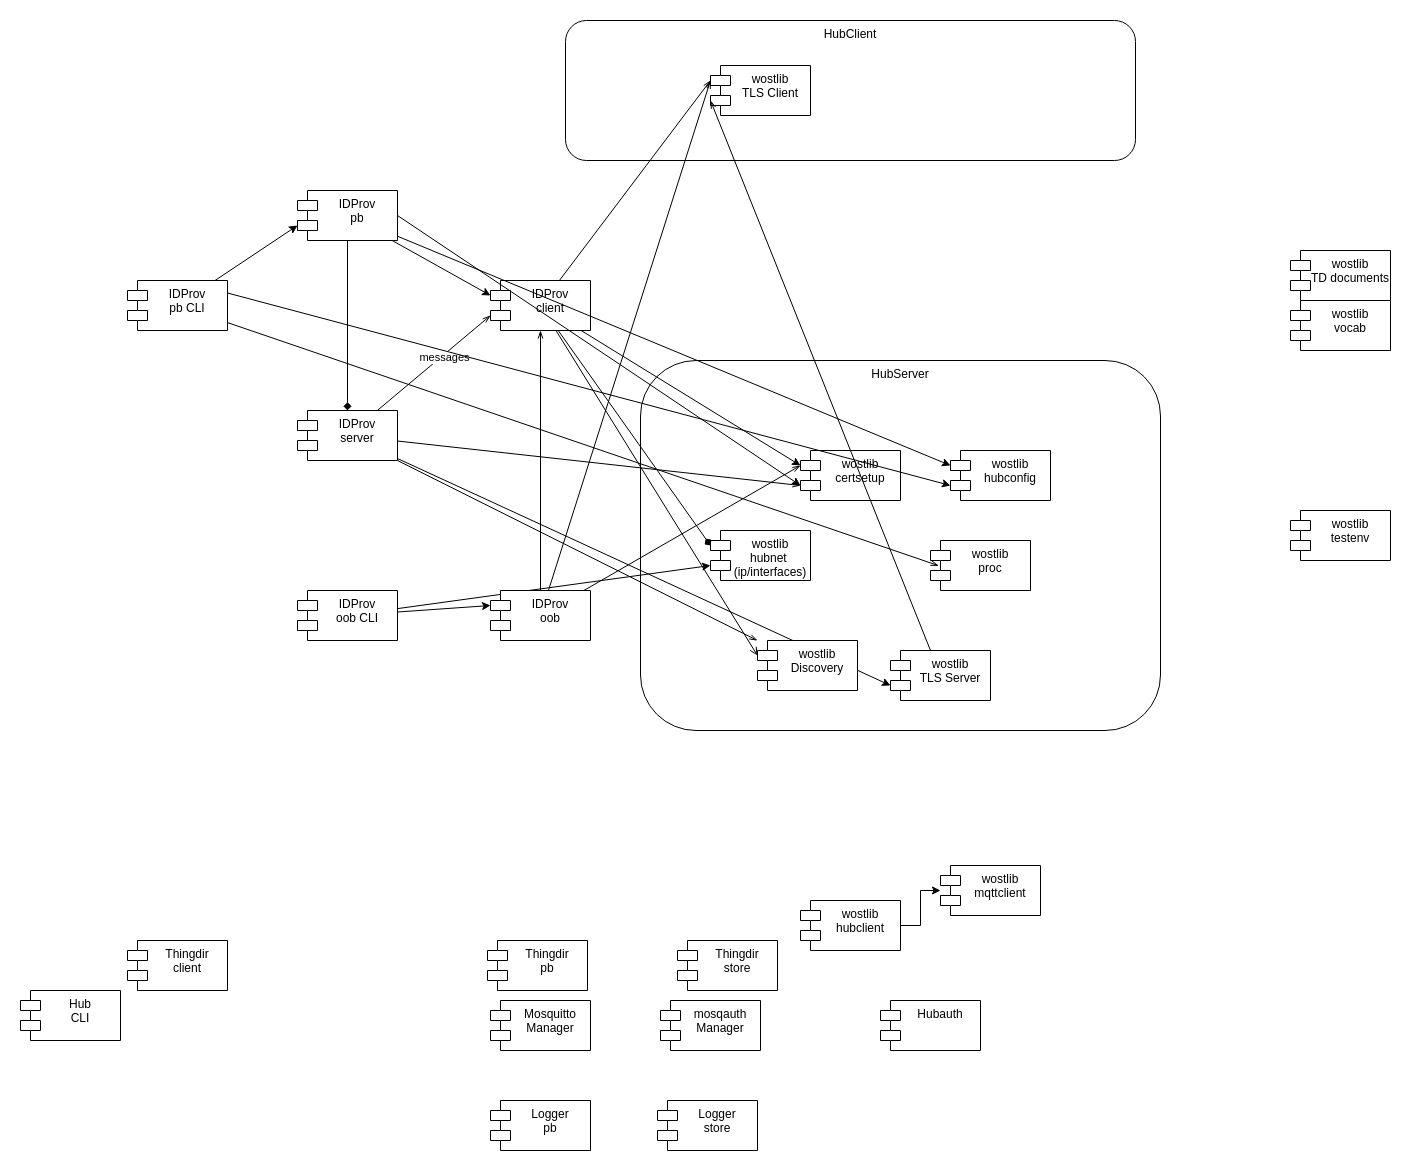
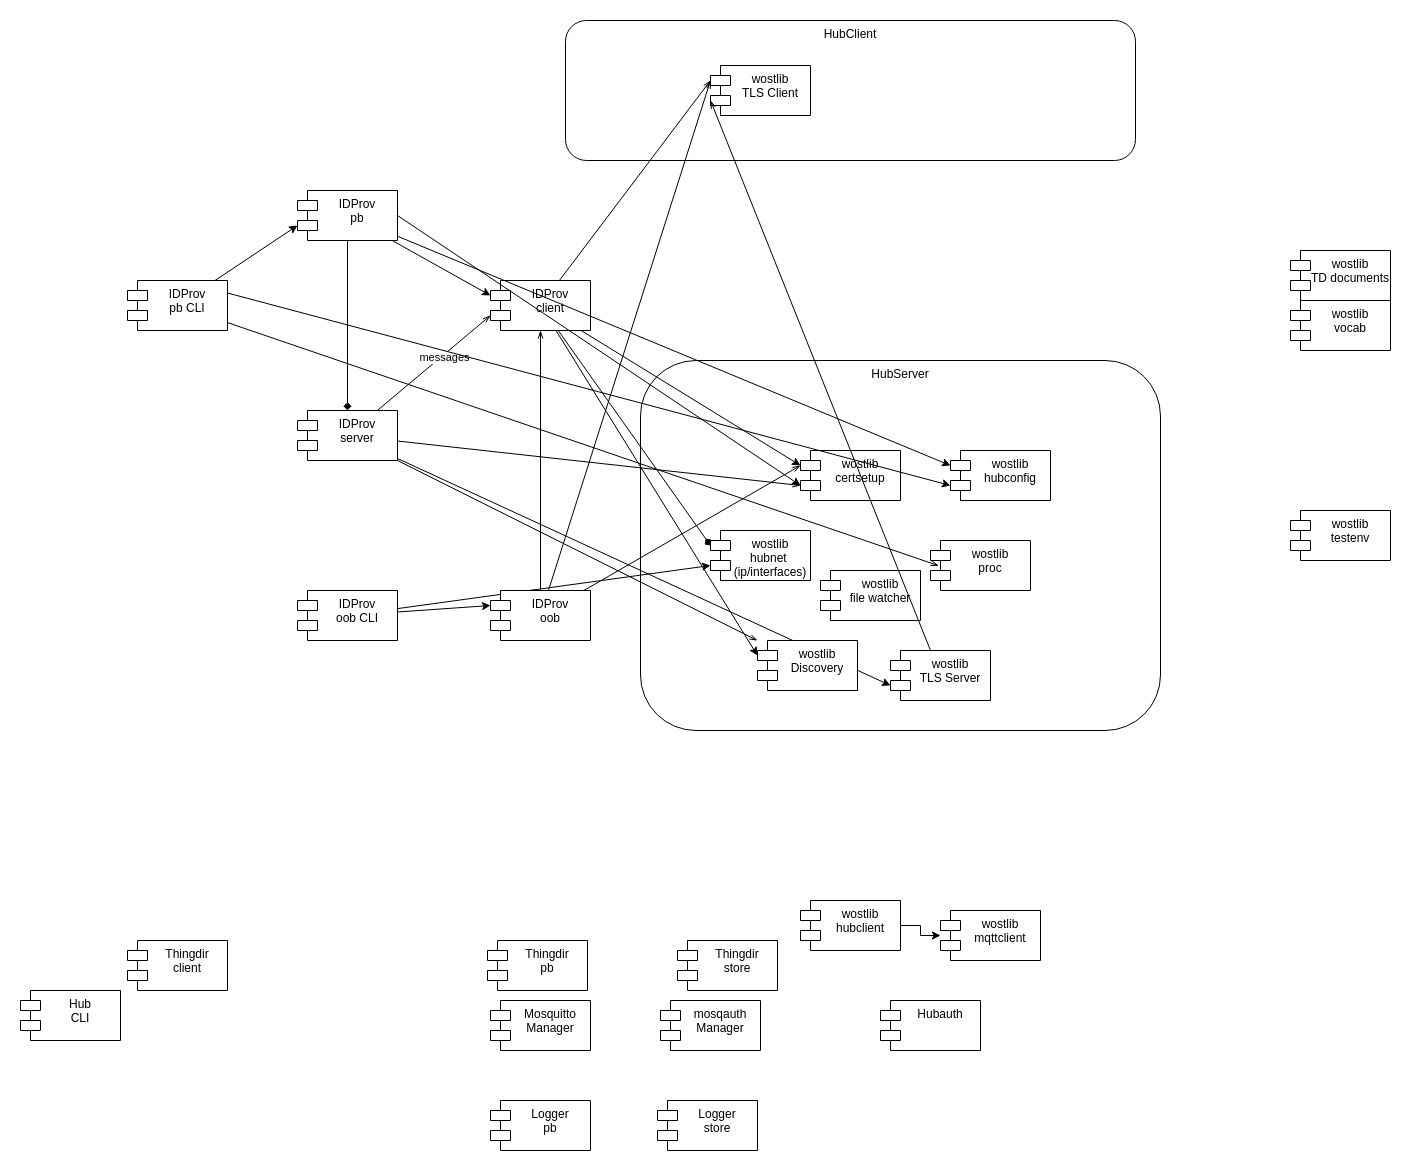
node "wostlib file watcher": added
edge "IDProv client" -> "wostlib Discovery": arrowhead open -> classic
node "wostlib mqttclient": moved (991, 891) -> (991, 936)
